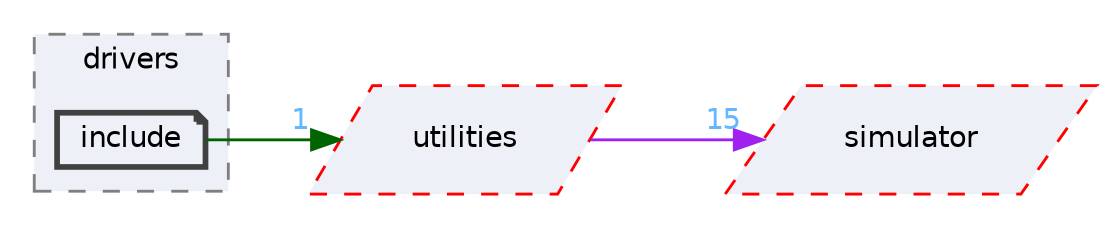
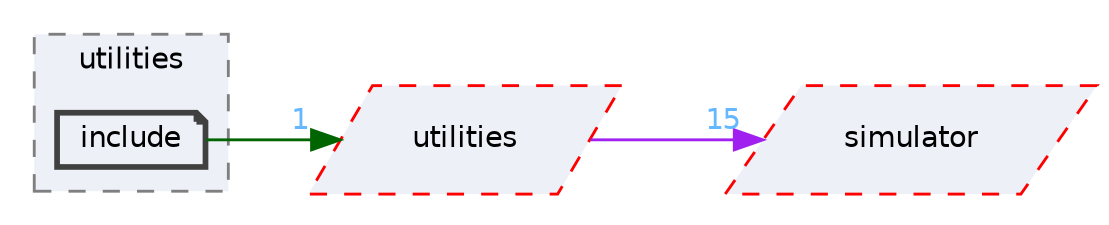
cluster "drivers": label "drivers" -> "utilities"
